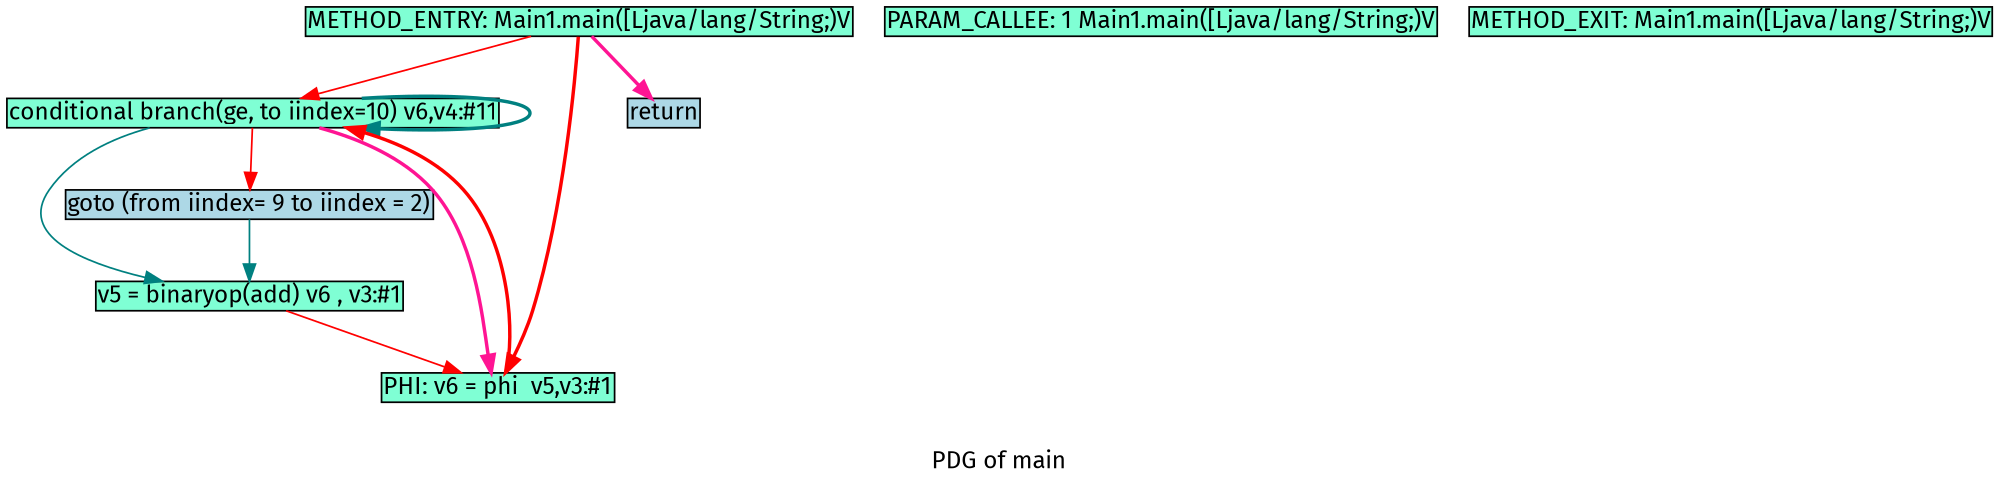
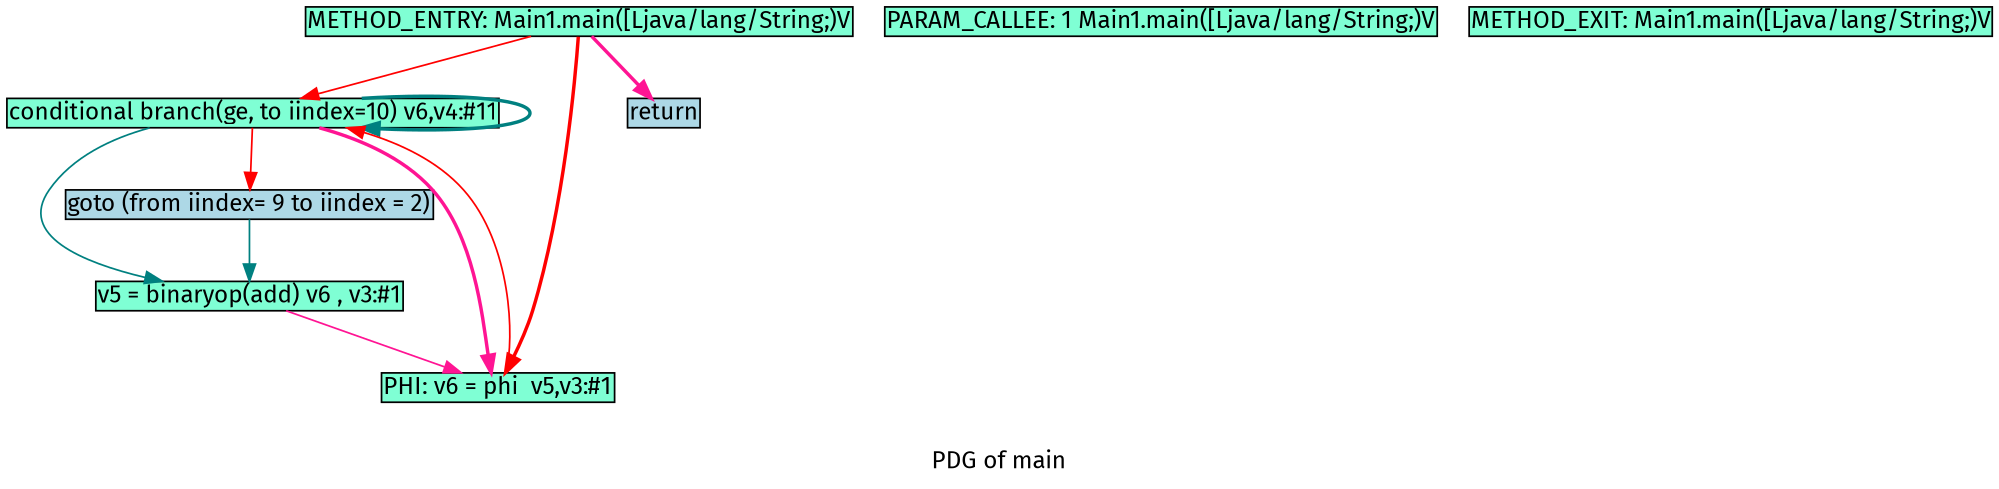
edge "PHI: v6 = phi  v5,v3:#1" -> "conditional branch(ge, to iindex=10) v6,v4:#11": style bold -> solid
edge "v5 = binaryop(add) v6 , v3:#1" -> "PHI: v6 = phi  v5,v3:#1": color red -> deeppink
